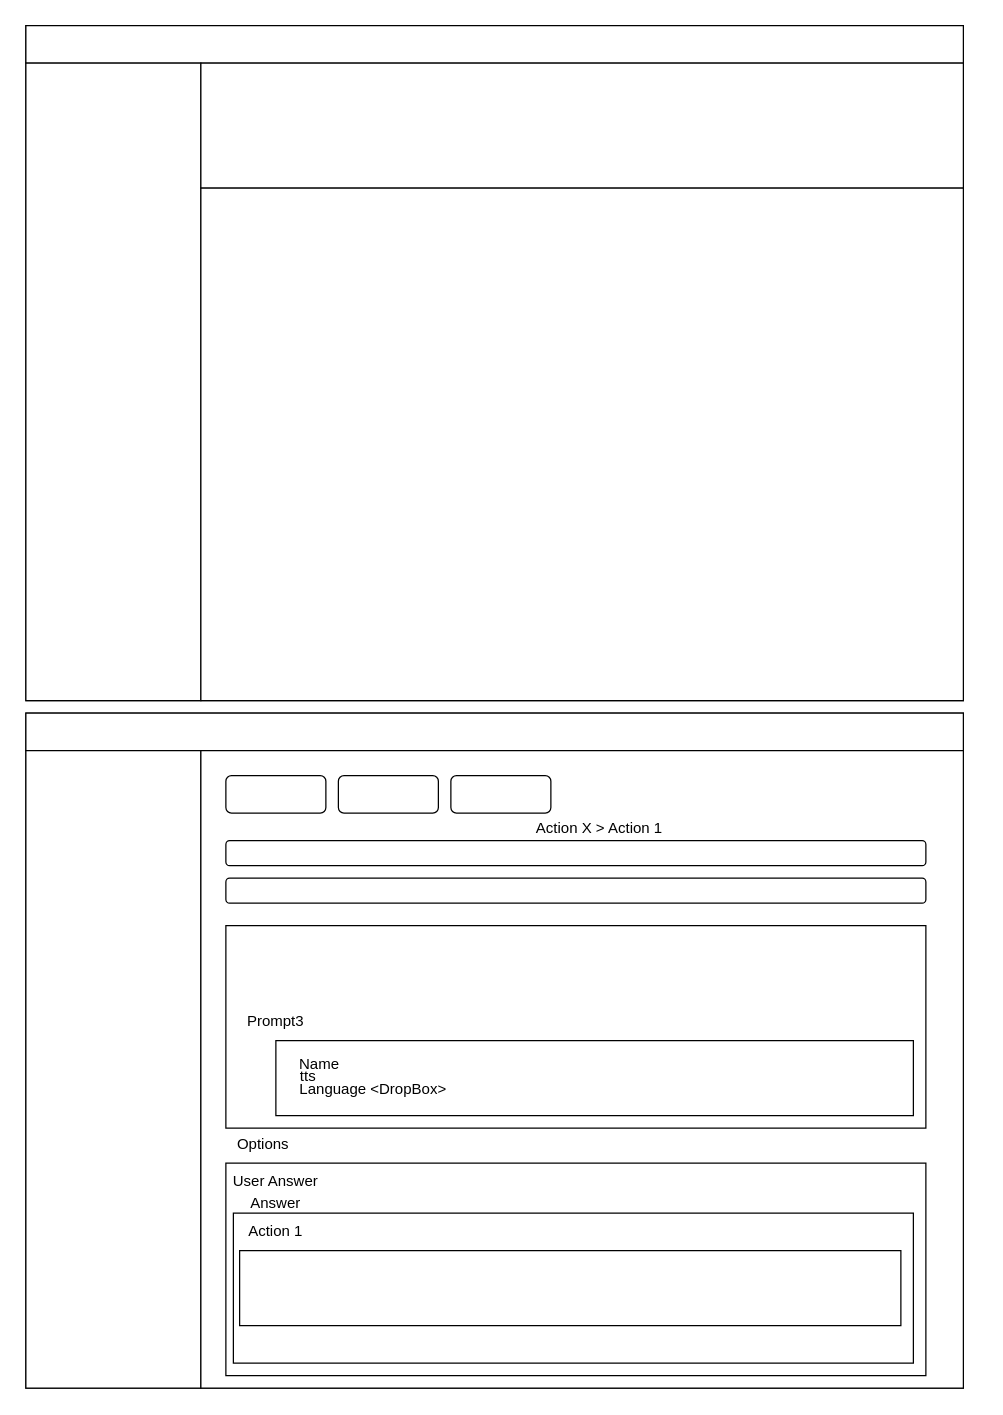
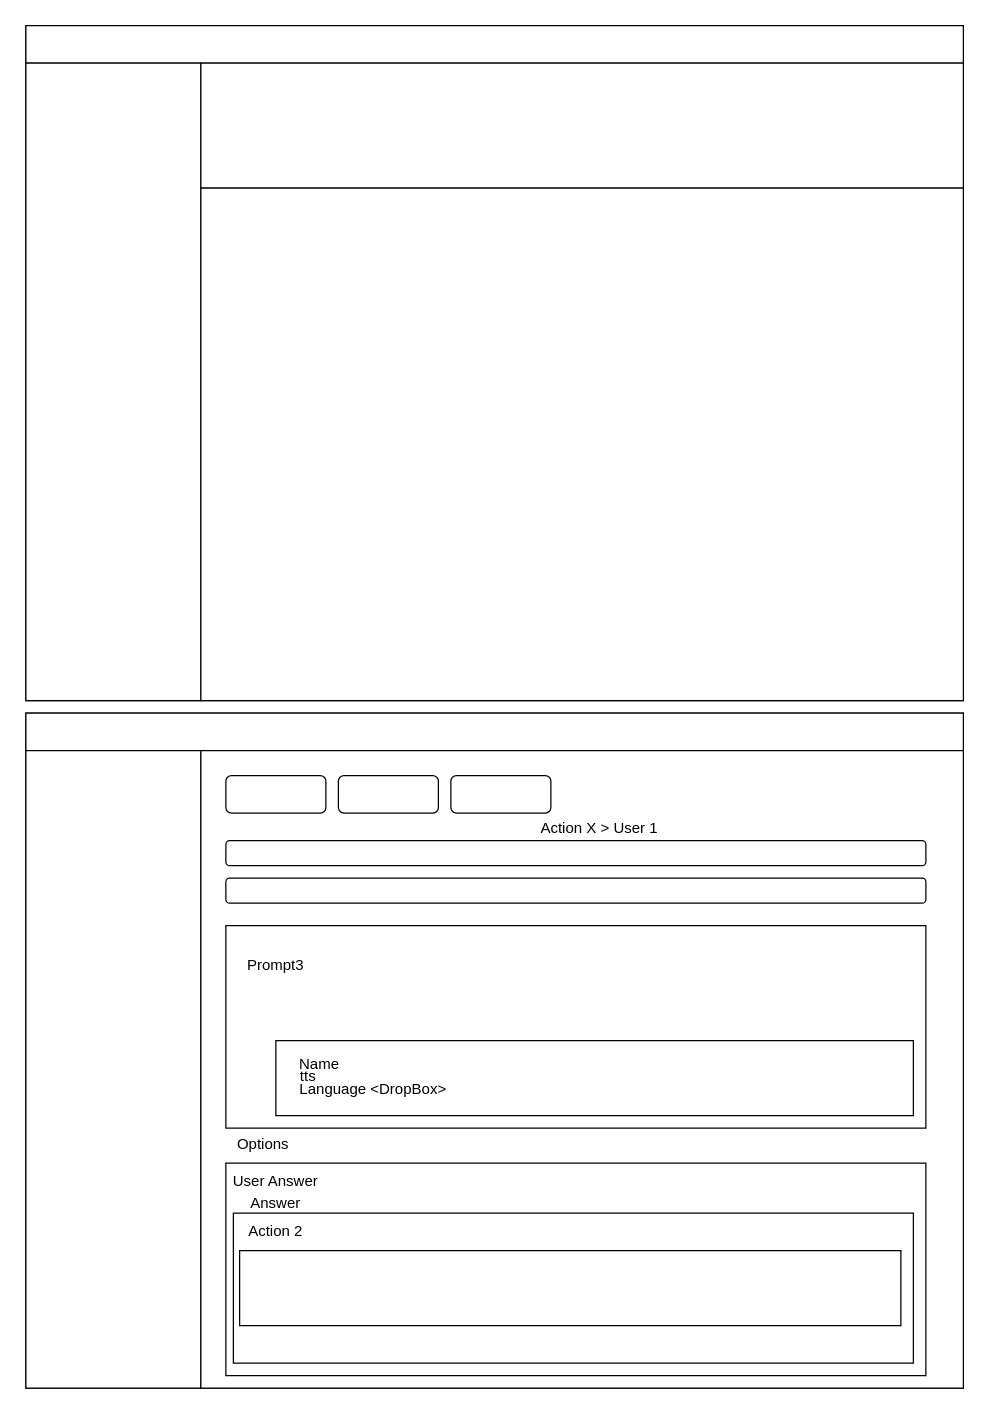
node "Action X > Action 1": label "Action X > Action 1" -> "Action X > User 1"
node "Prompt3": moved (276, 1022) -> (276, 966)
node "Action 1": label "Action 1" -> "Action 2"
